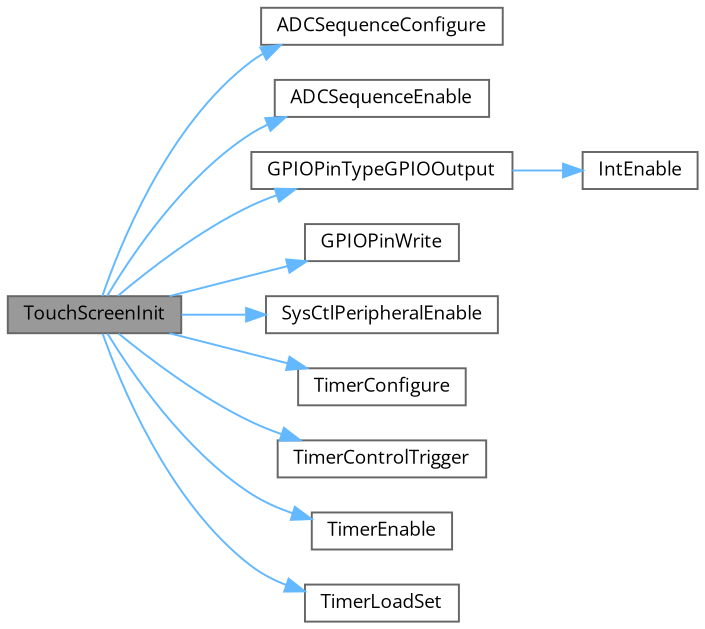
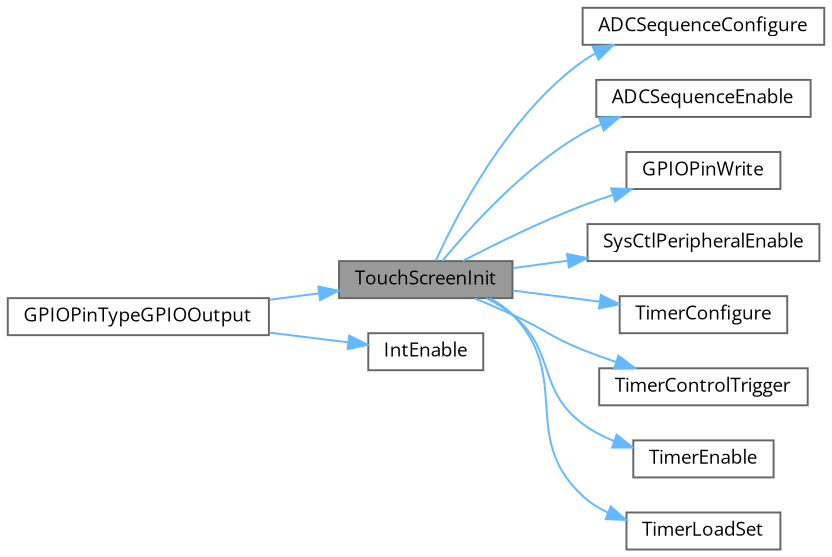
edge "TouchScreenInit" -> "GPIOPinTypeGPIOOutput": reversed
